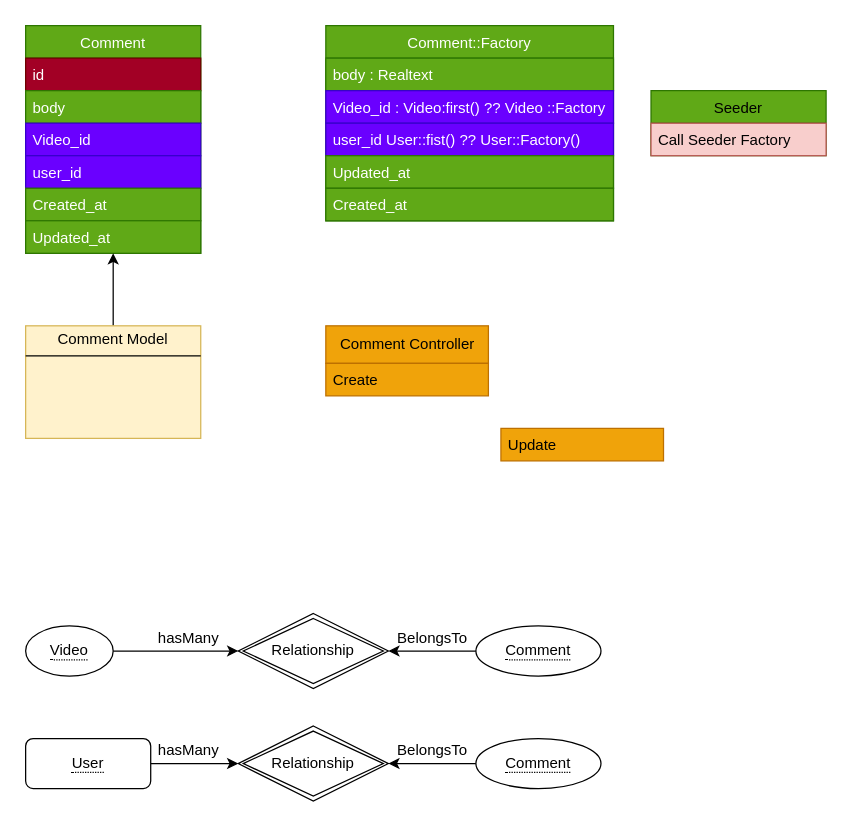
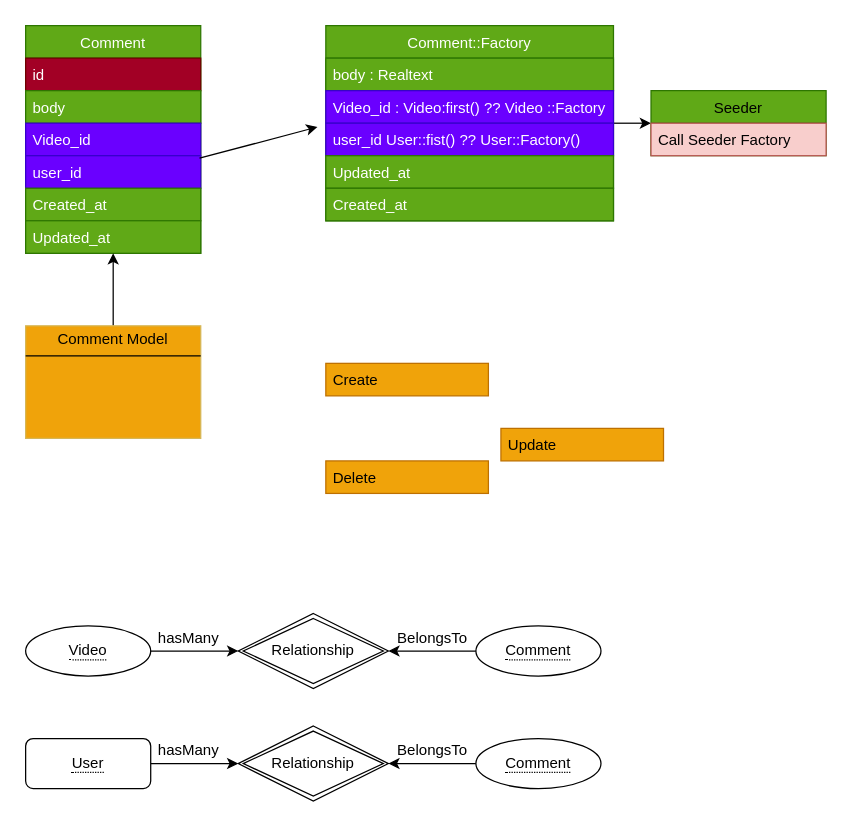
edge "Comment::Factory" -> "Seeder": added
edge "user_id" -> "user_id User::fist() ?? User::Factory()": added
node "Comment Controller": removed
node "Comment Model": fillcolor #fff2cc -> #f0a30a
node "Delete": added
node "Video": size 88x50 -> 125x50
